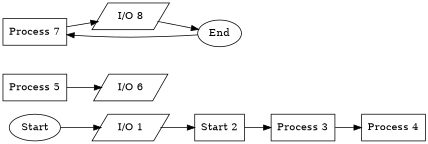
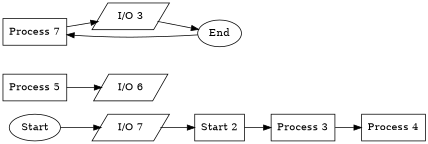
node "I/O 8": label "I/O 8" -> "I/O 3"
node "I/O 1": label "I/O 1" -> "I/O 7"
